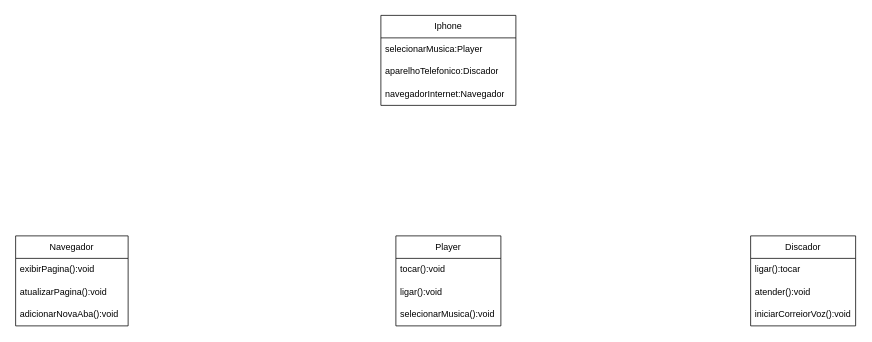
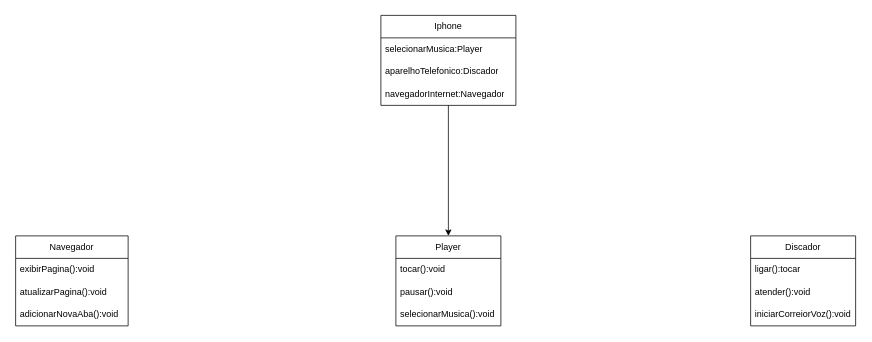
edge "Iphone" -> "Player": added
node "ligar():void": label "ligar():void" -> "pausar():void"
